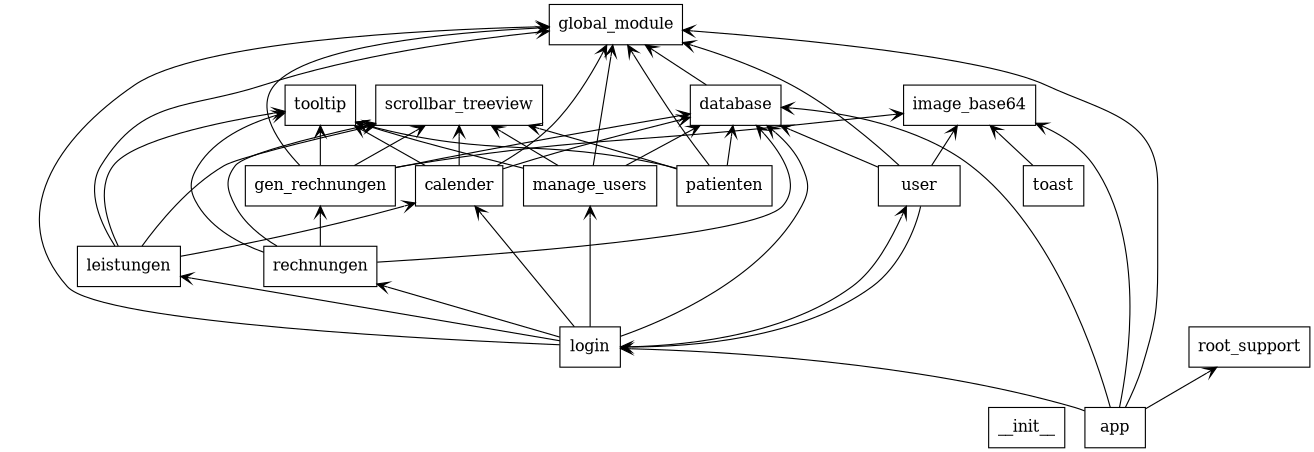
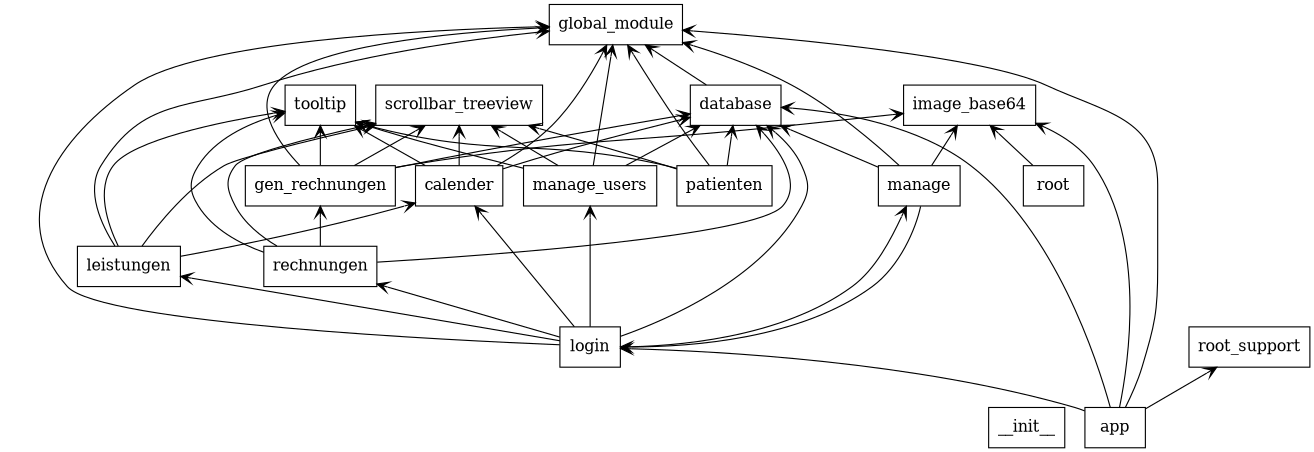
node "user": label "user" -> "manage"
node "toast": label "toast" -> "root"
